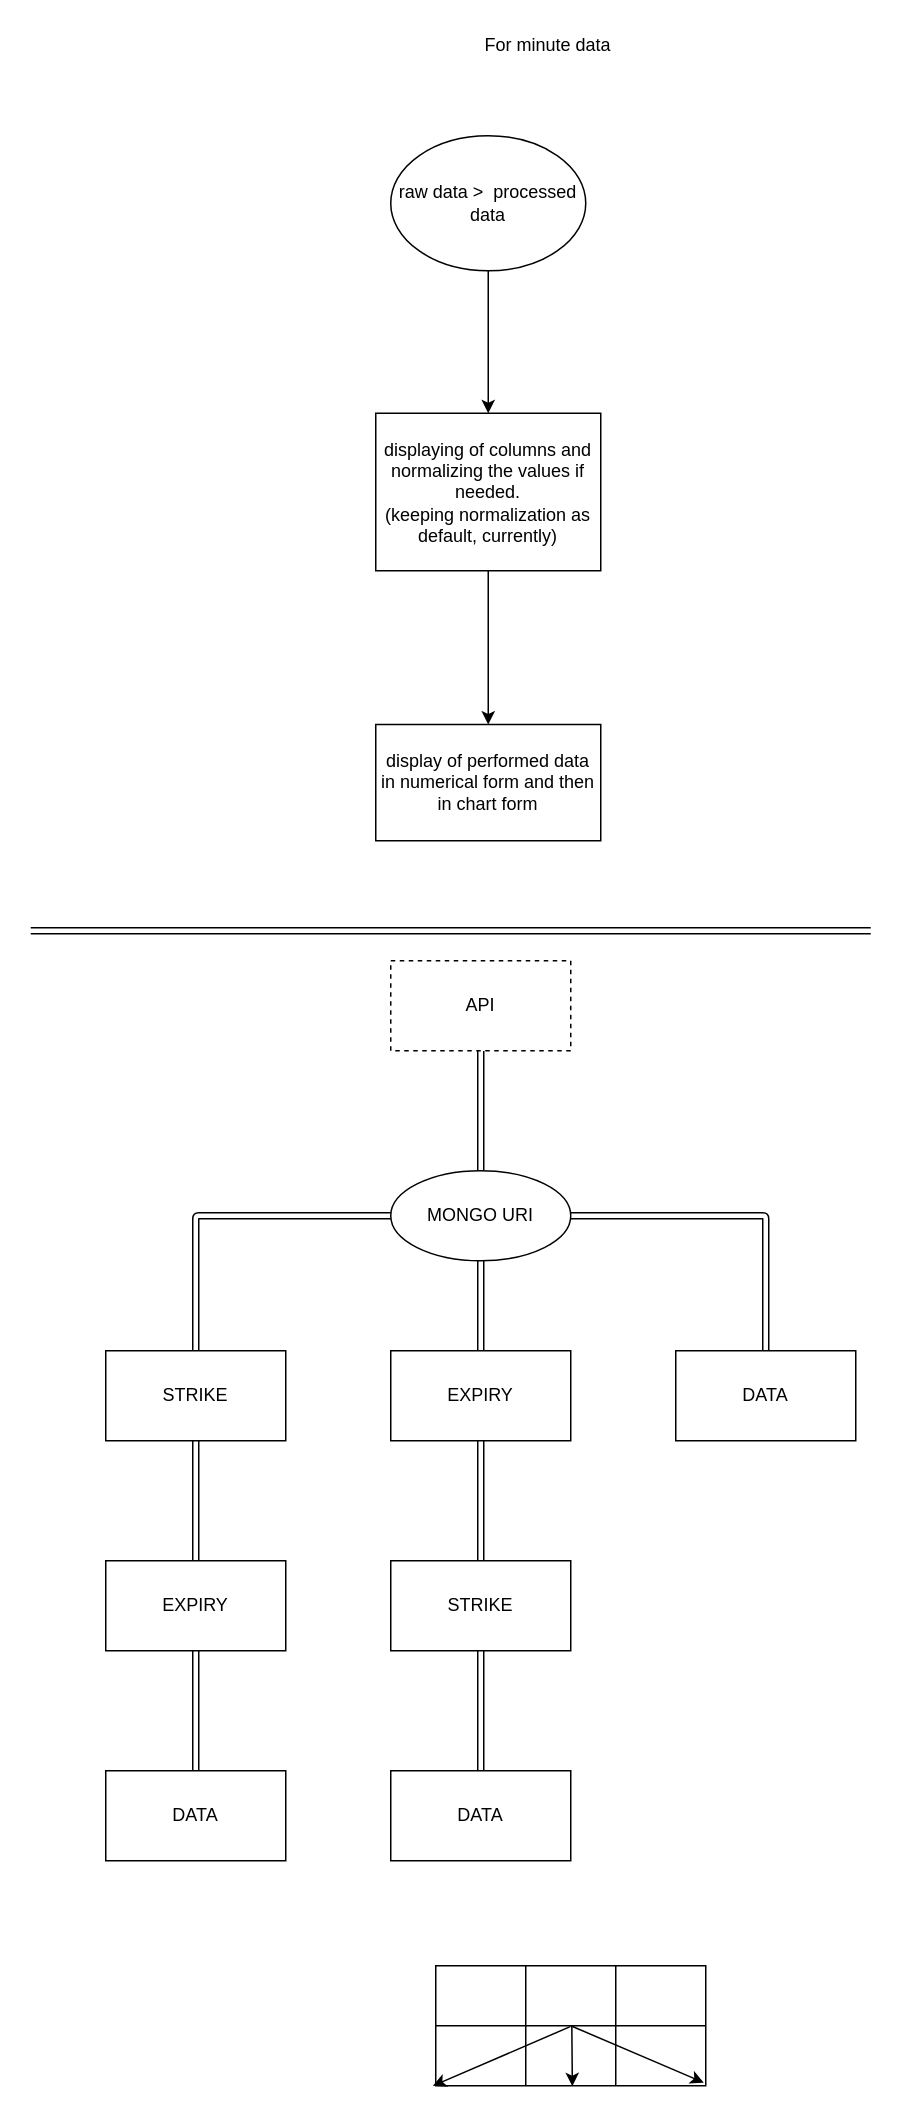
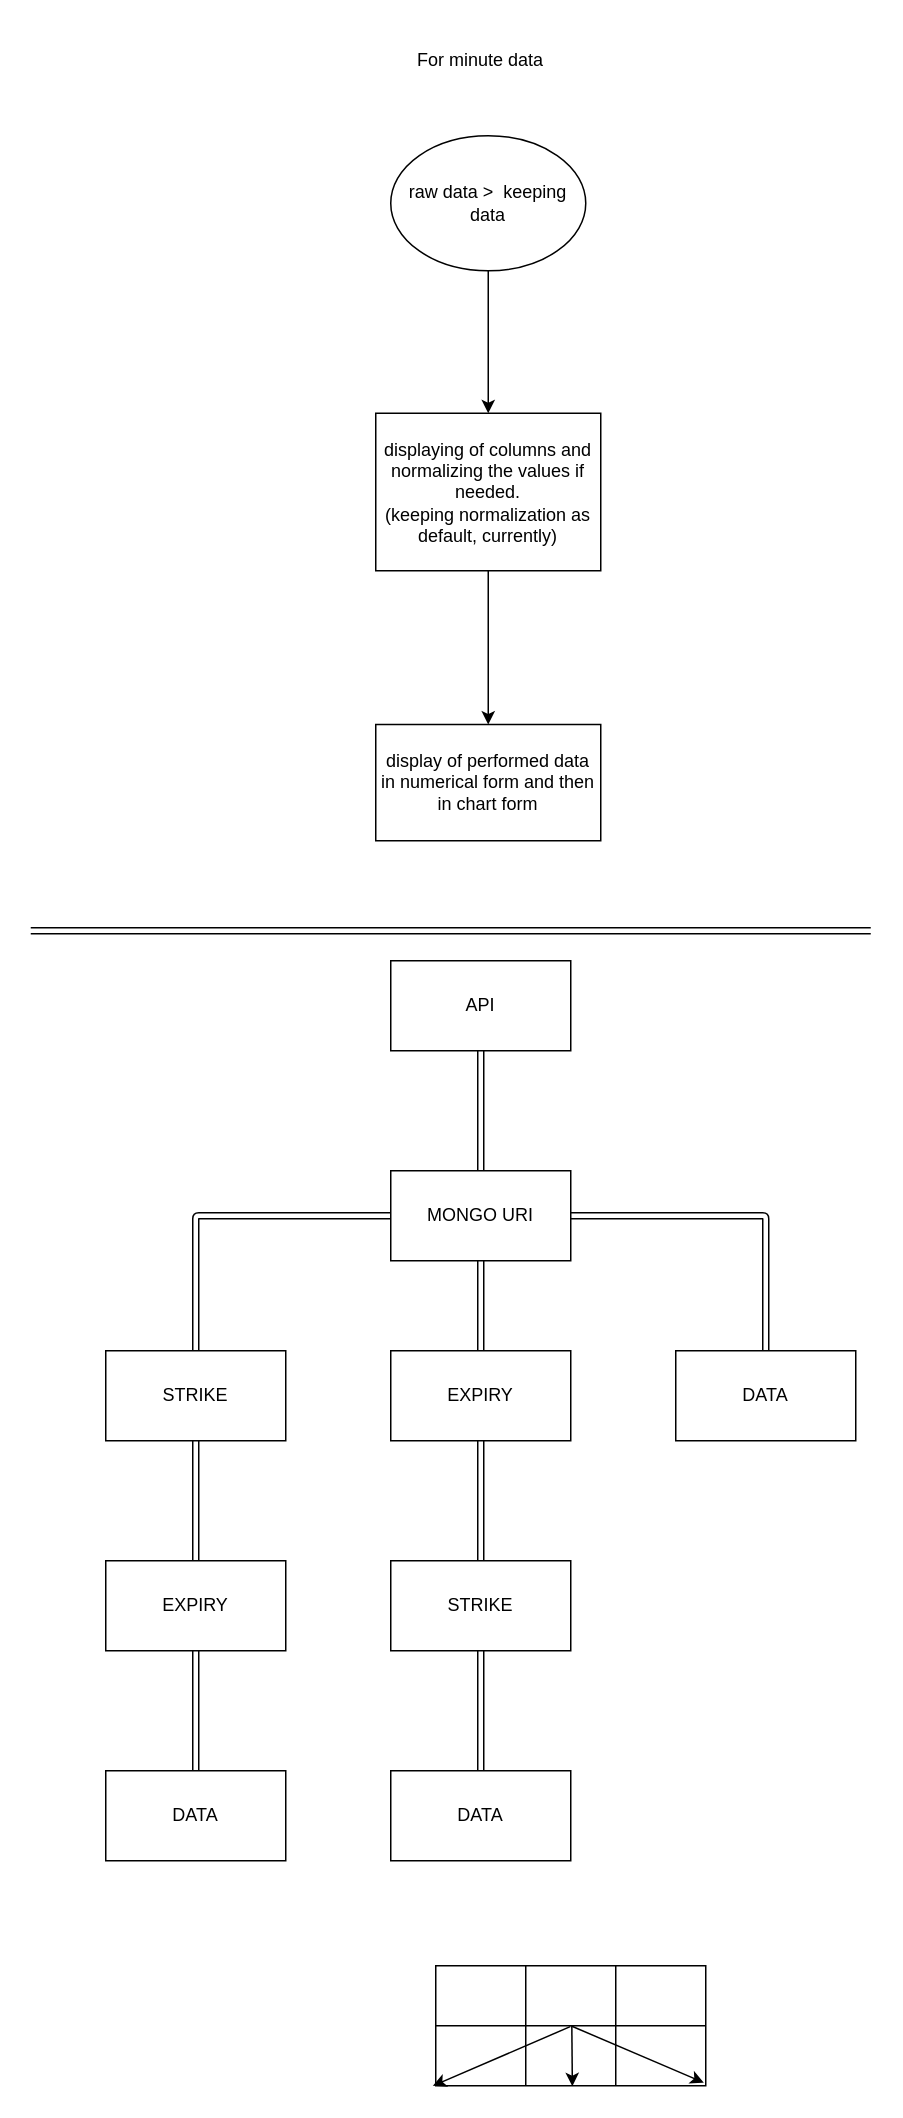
node "For minute data": moved (548, 46) -> (481, 61)
node "raw data > processed data": label "raw data > processed data" -> "raw data > keeping data"
node "API": style dashed -> solid
node "MONGO URI": shape ellipse -> rectangle
